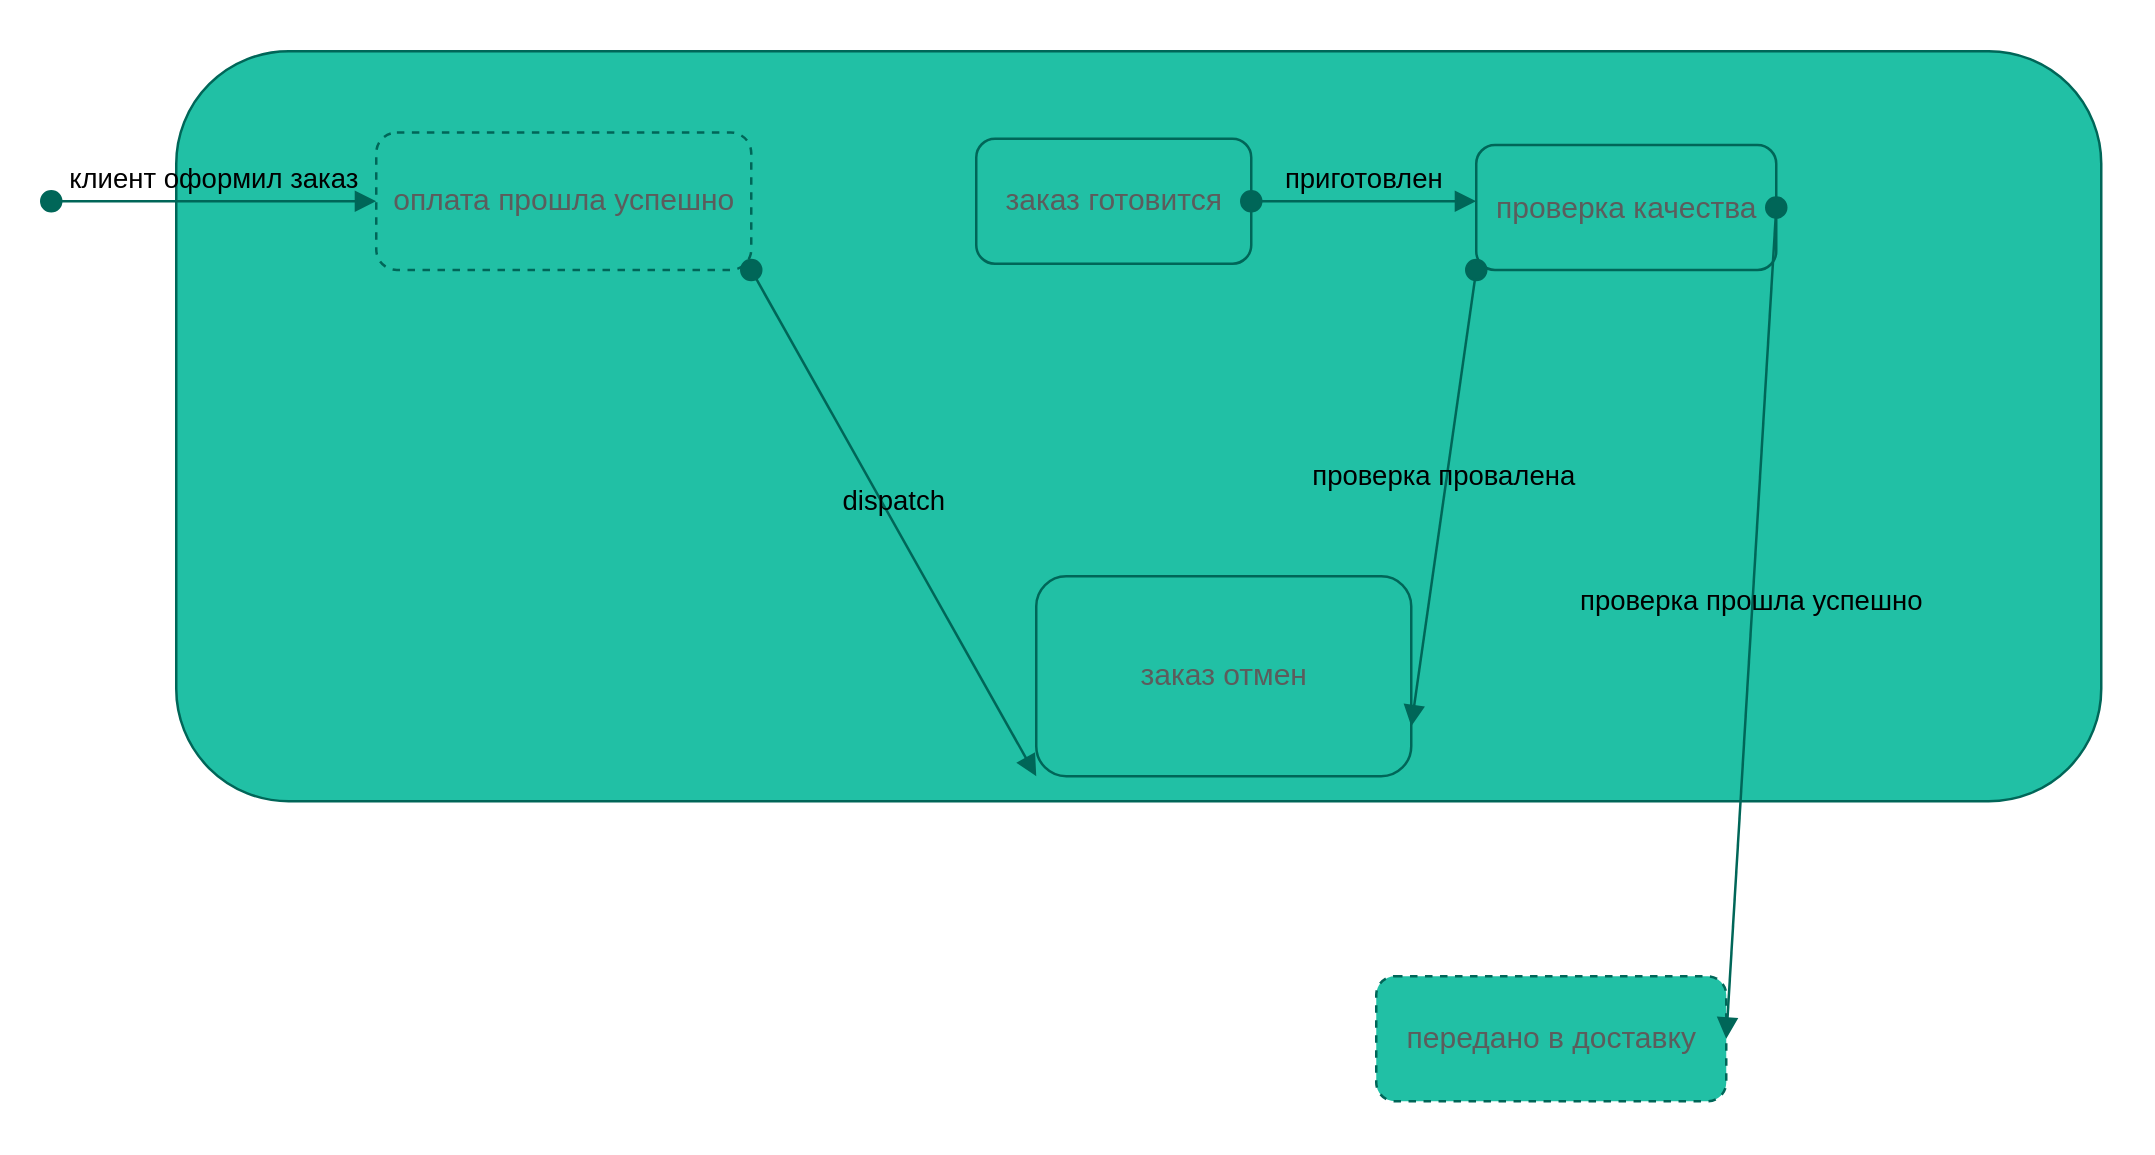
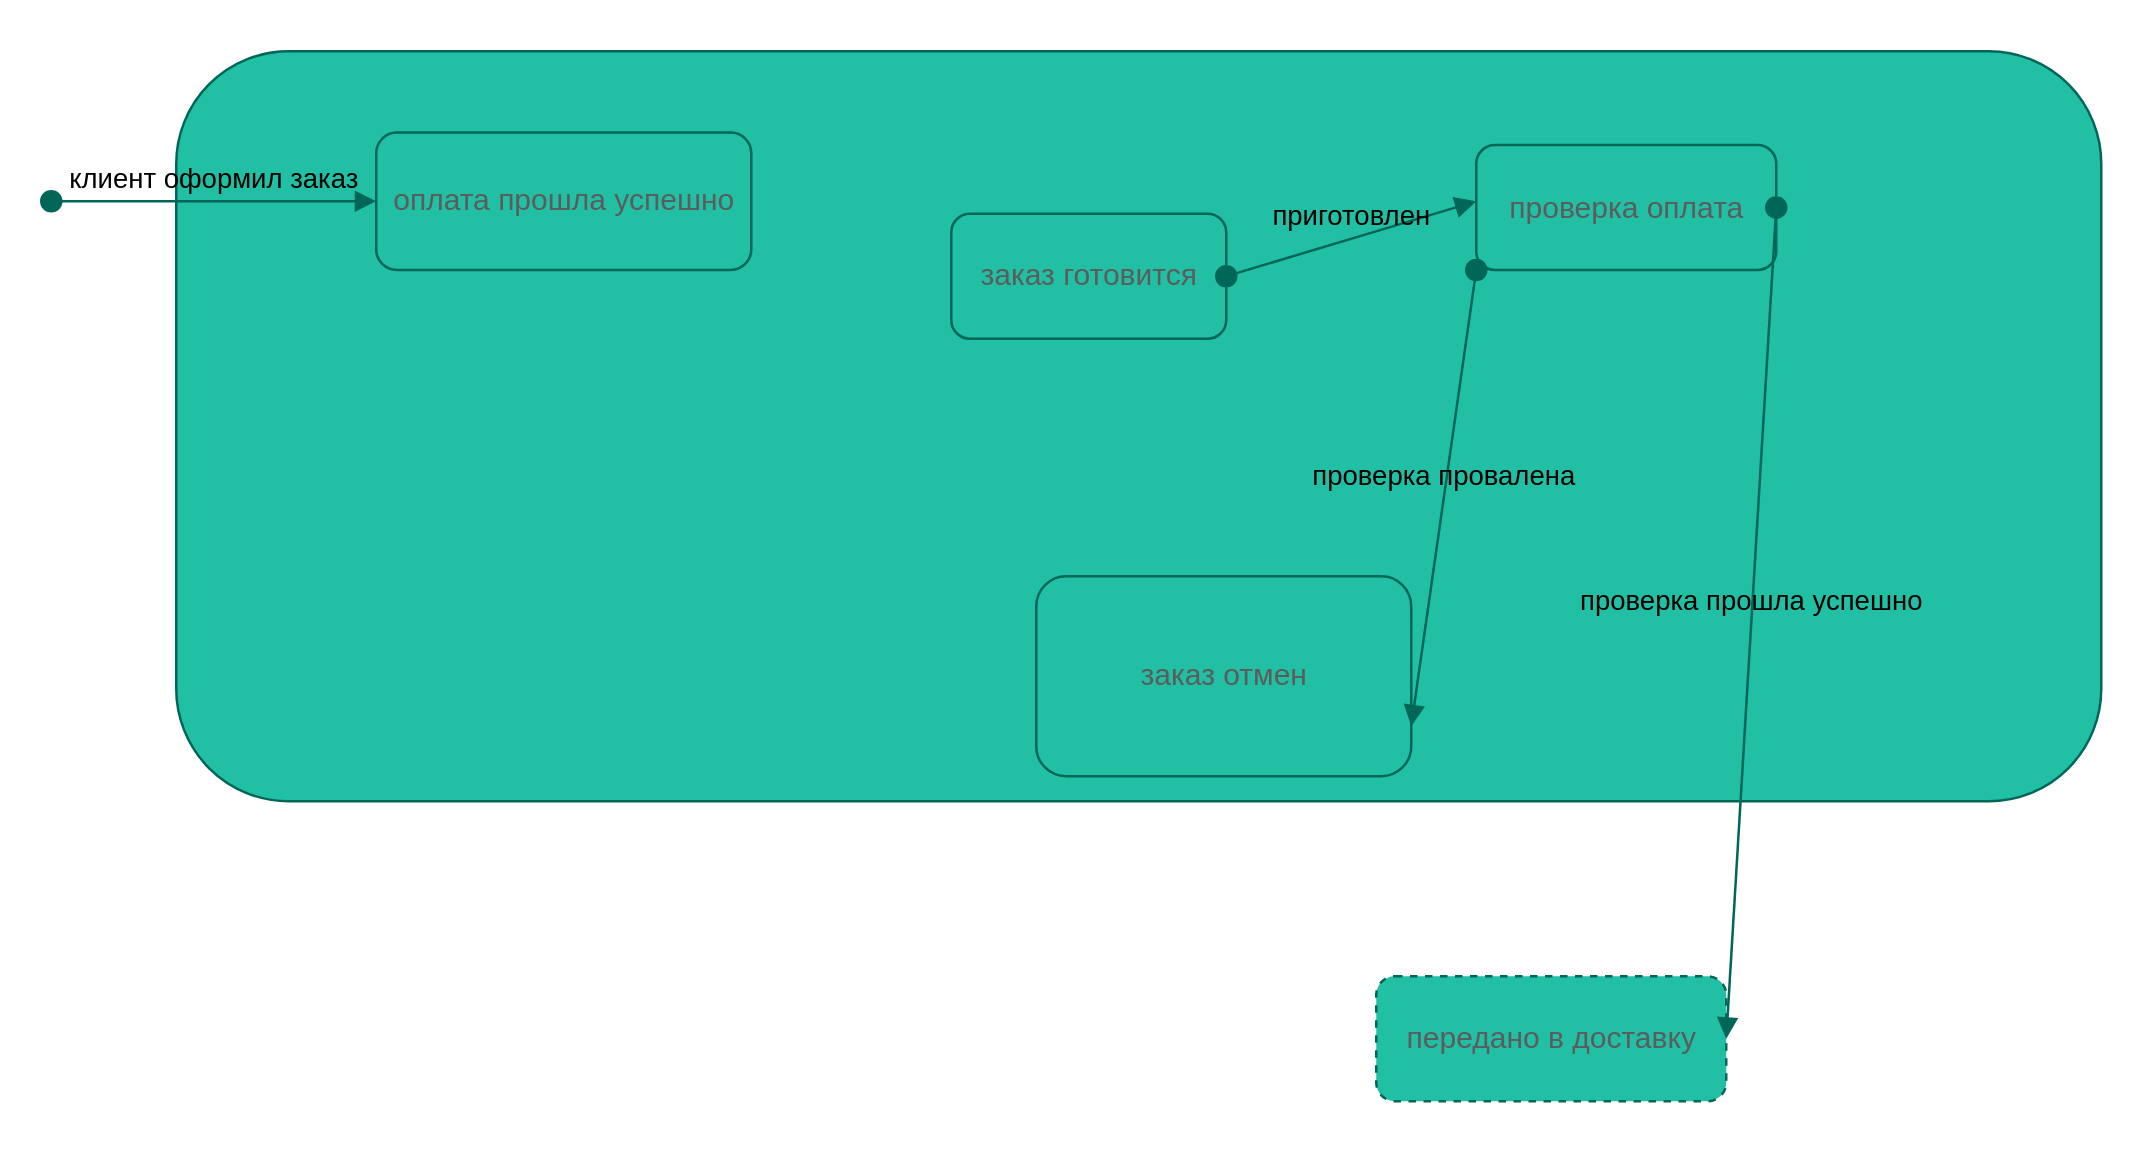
node "оплата прошла успешно": style dashed -> solid
node "заказ готовится": moved (1114, 201) -> (1089, 276)
node "проверка качества": label "проверка качества" -> "проверка оплата"
edge "оплата прошла успешно" -- "заказ отмен": removed, label "dispatch"
